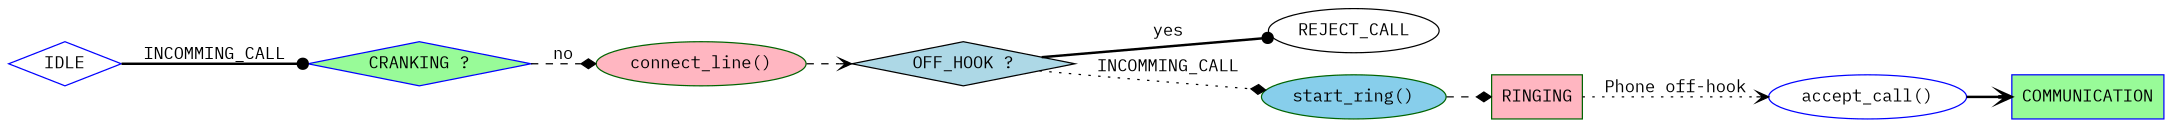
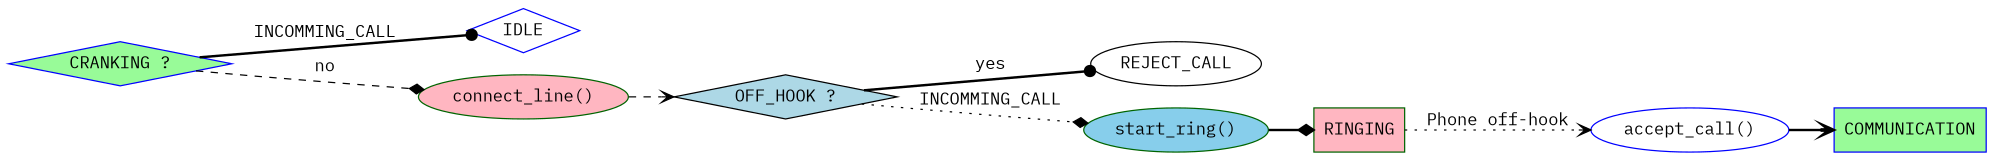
edge "IDLE" -> "CRANKING ?": reversed
edge "start_ring()" -> "RINGING": style dashed -> bold
